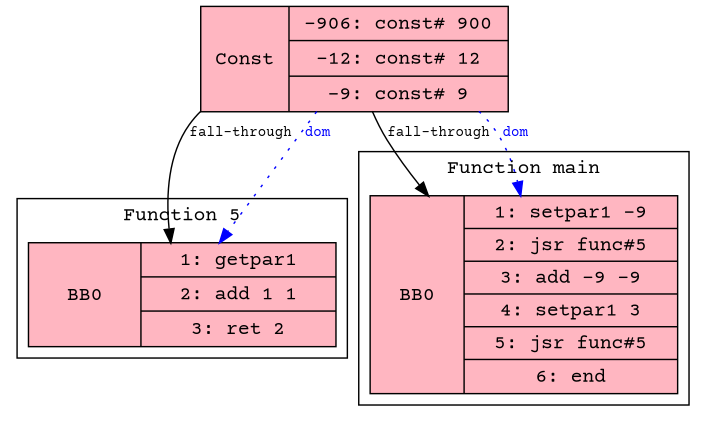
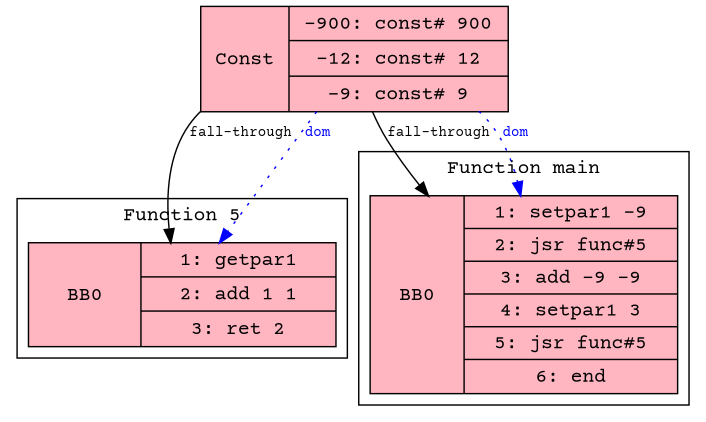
node "Const": text "-906: const# 900" -> "-900: const# 900"
